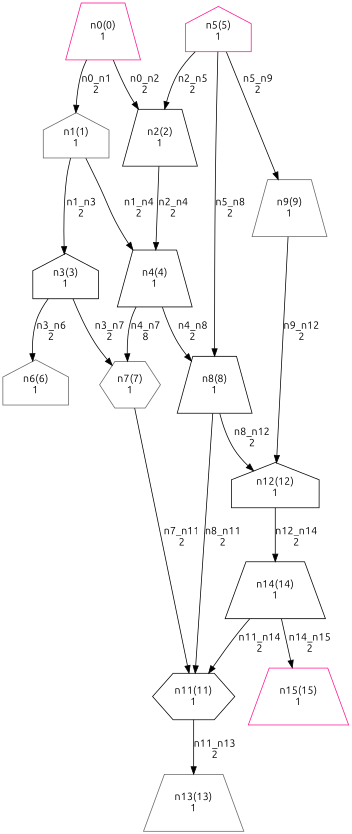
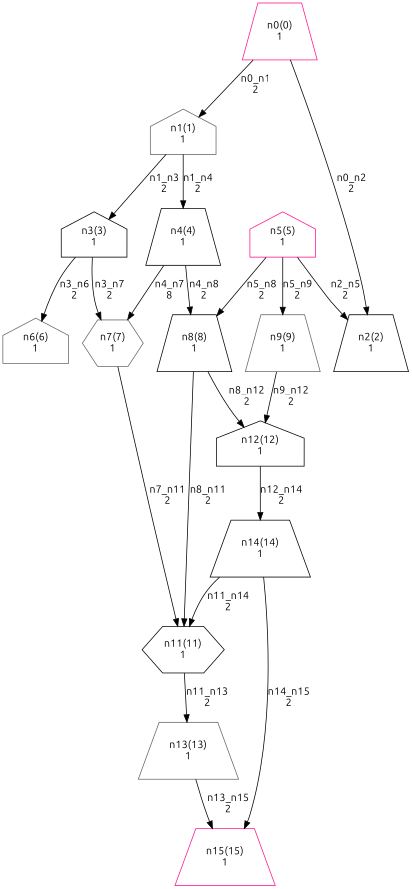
edge "n2(2) 1" -> "n4(4) 1": removed, label "n2_n4 2"
edge "n13(13) 1" -> "n15(15) 1": added, label "n13_n15 2"
